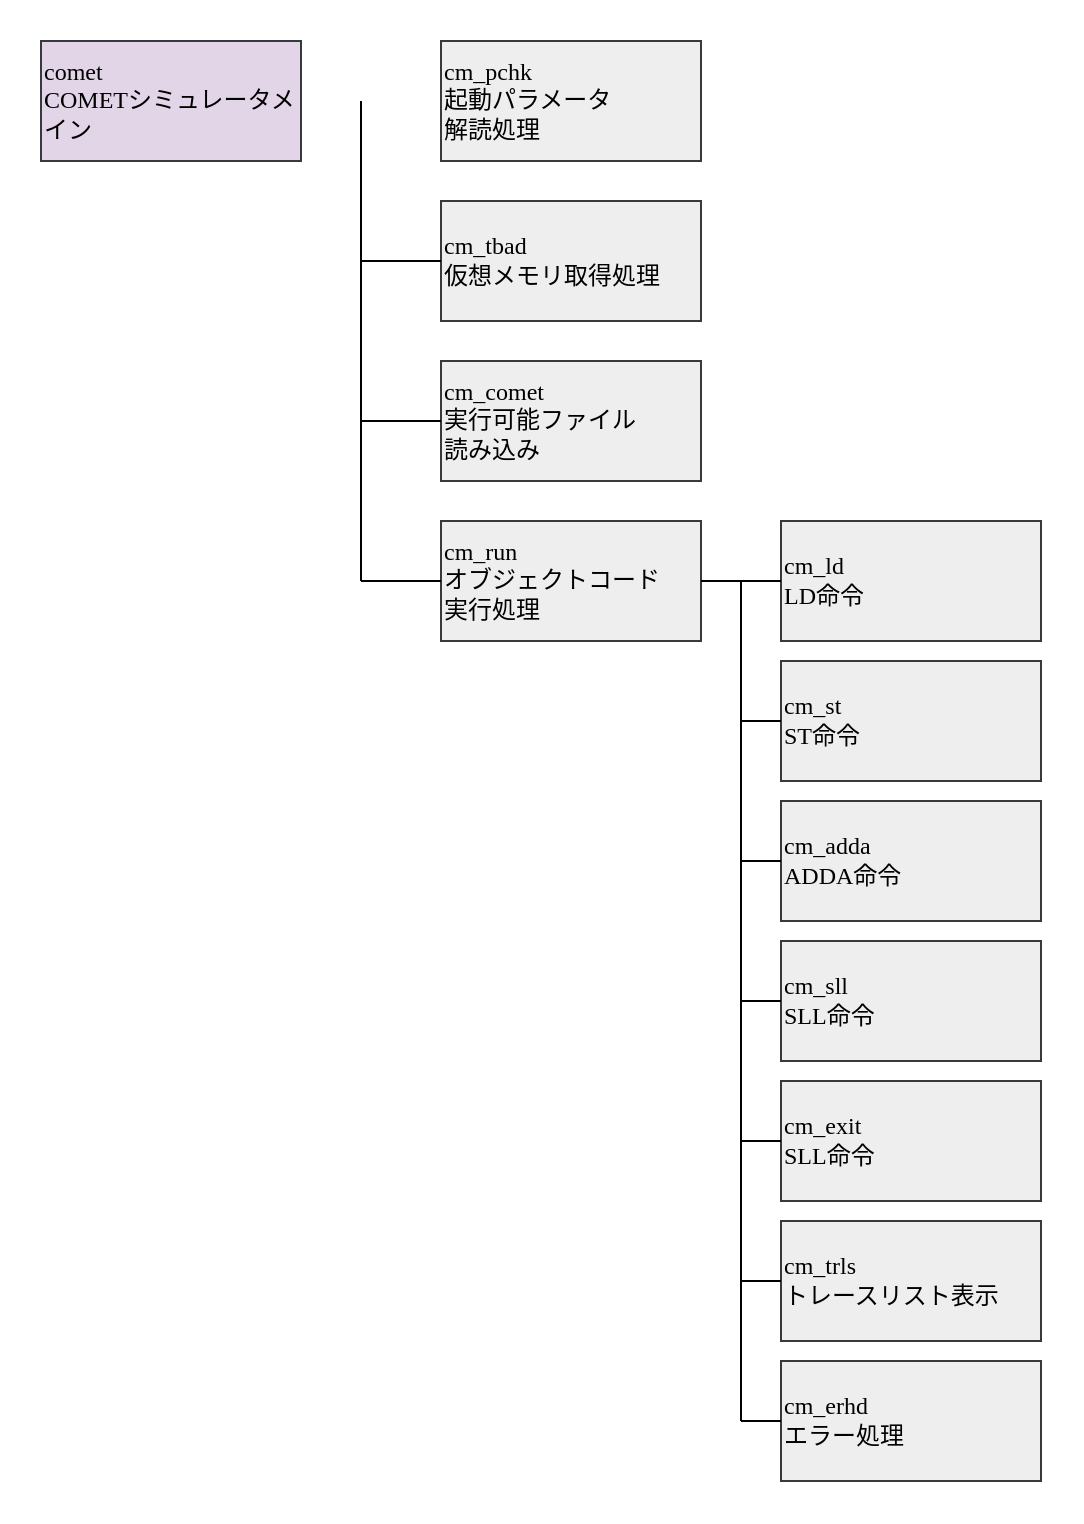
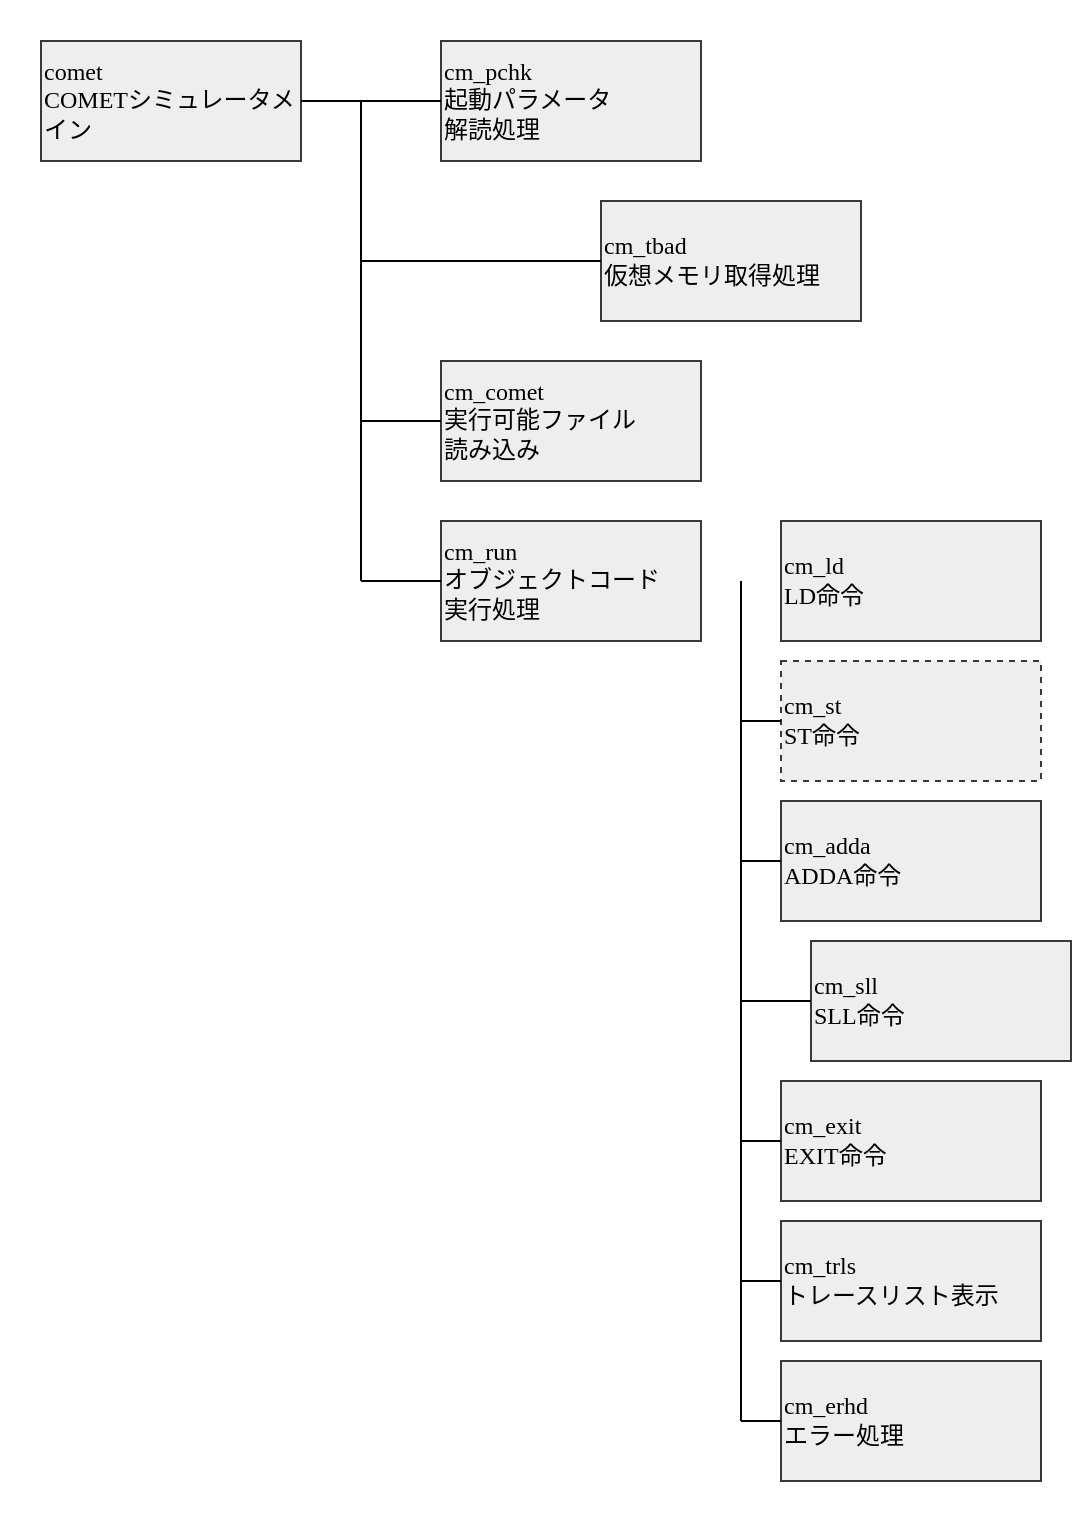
node "comet COMETシミュレータメイン": fillcolor #e1d5e7 -> #eeeeee
edge "comet COMETシミュレータメイン" -- "cm_pchk 起動パラメータ 解読処理": added
node "cm_tbad 仮想メモリ取得処理": moved (571, 261) -> (731, 261)
edge "cm_run オブジェクトコード 実行処理" -- "cm_ld LD命令": removed
node "cm_st ST命令": style solid -> dashed
node "cm_sll SLL命令": moved (911, 1001) -> (941, 1001)
node "cm_exit SLL命令": label "cm_exit SLL命令" -> "cm_exit EXIT命令"
